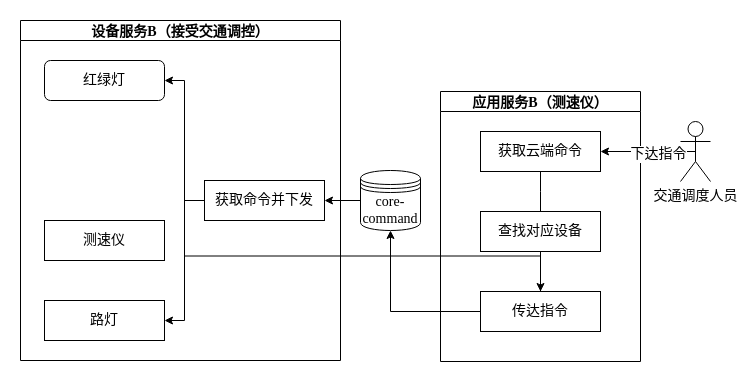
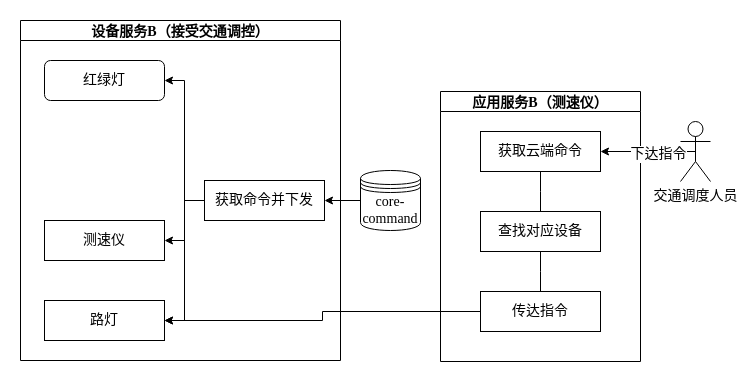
edge "获取命令并下发" -> "传达指令": now "获取命令并下发" -> "测速仪"
edge "传达指令" -> "core-command": now "传达指令" -> "路灯"
